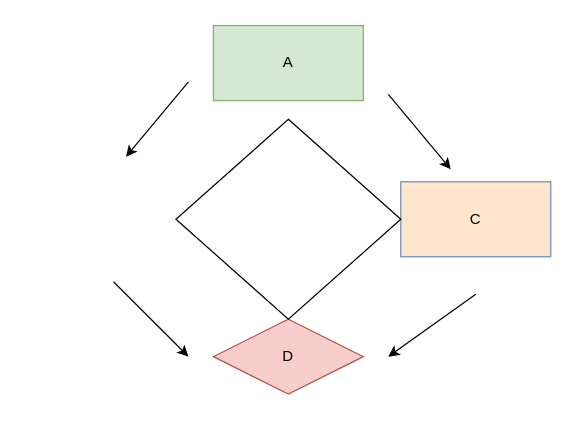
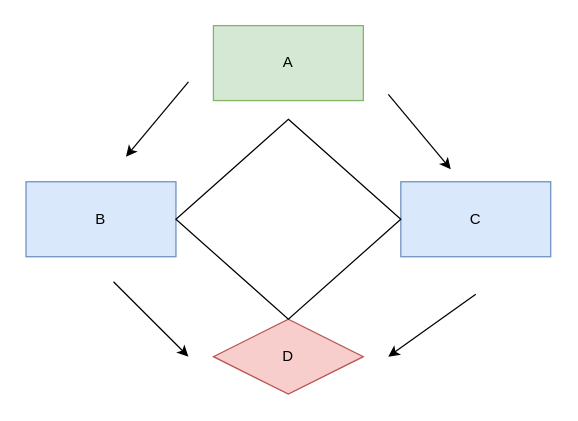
node "B": added
node "C": fillcolor #ffe6cc -> #dae8fc
